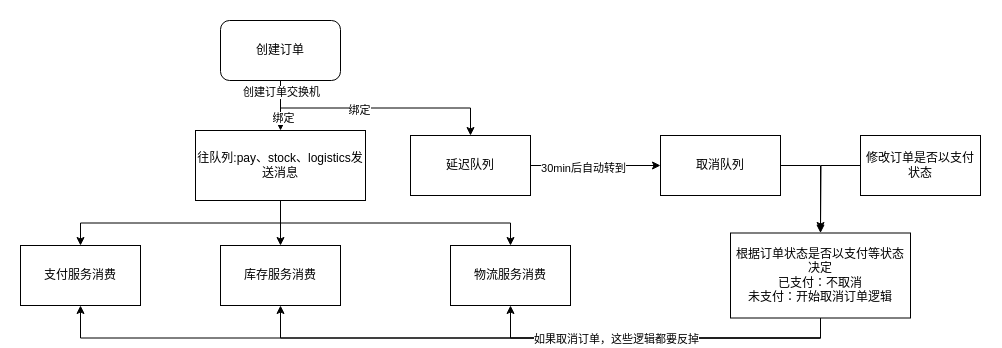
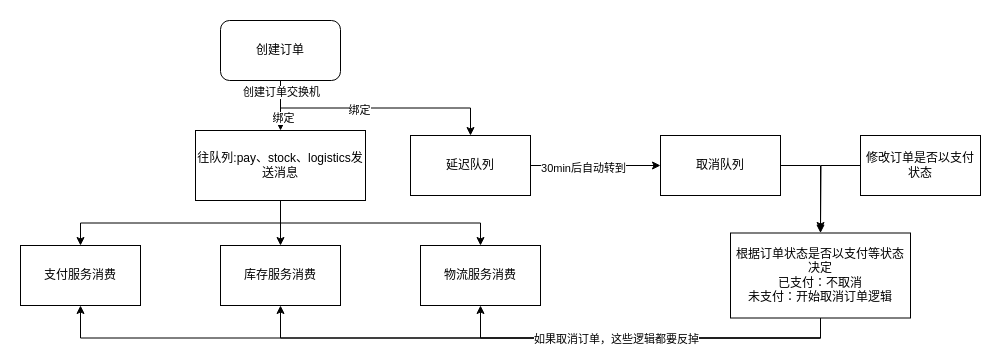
node "物流服务消费": moved (511, 276) -> (481, 276)
